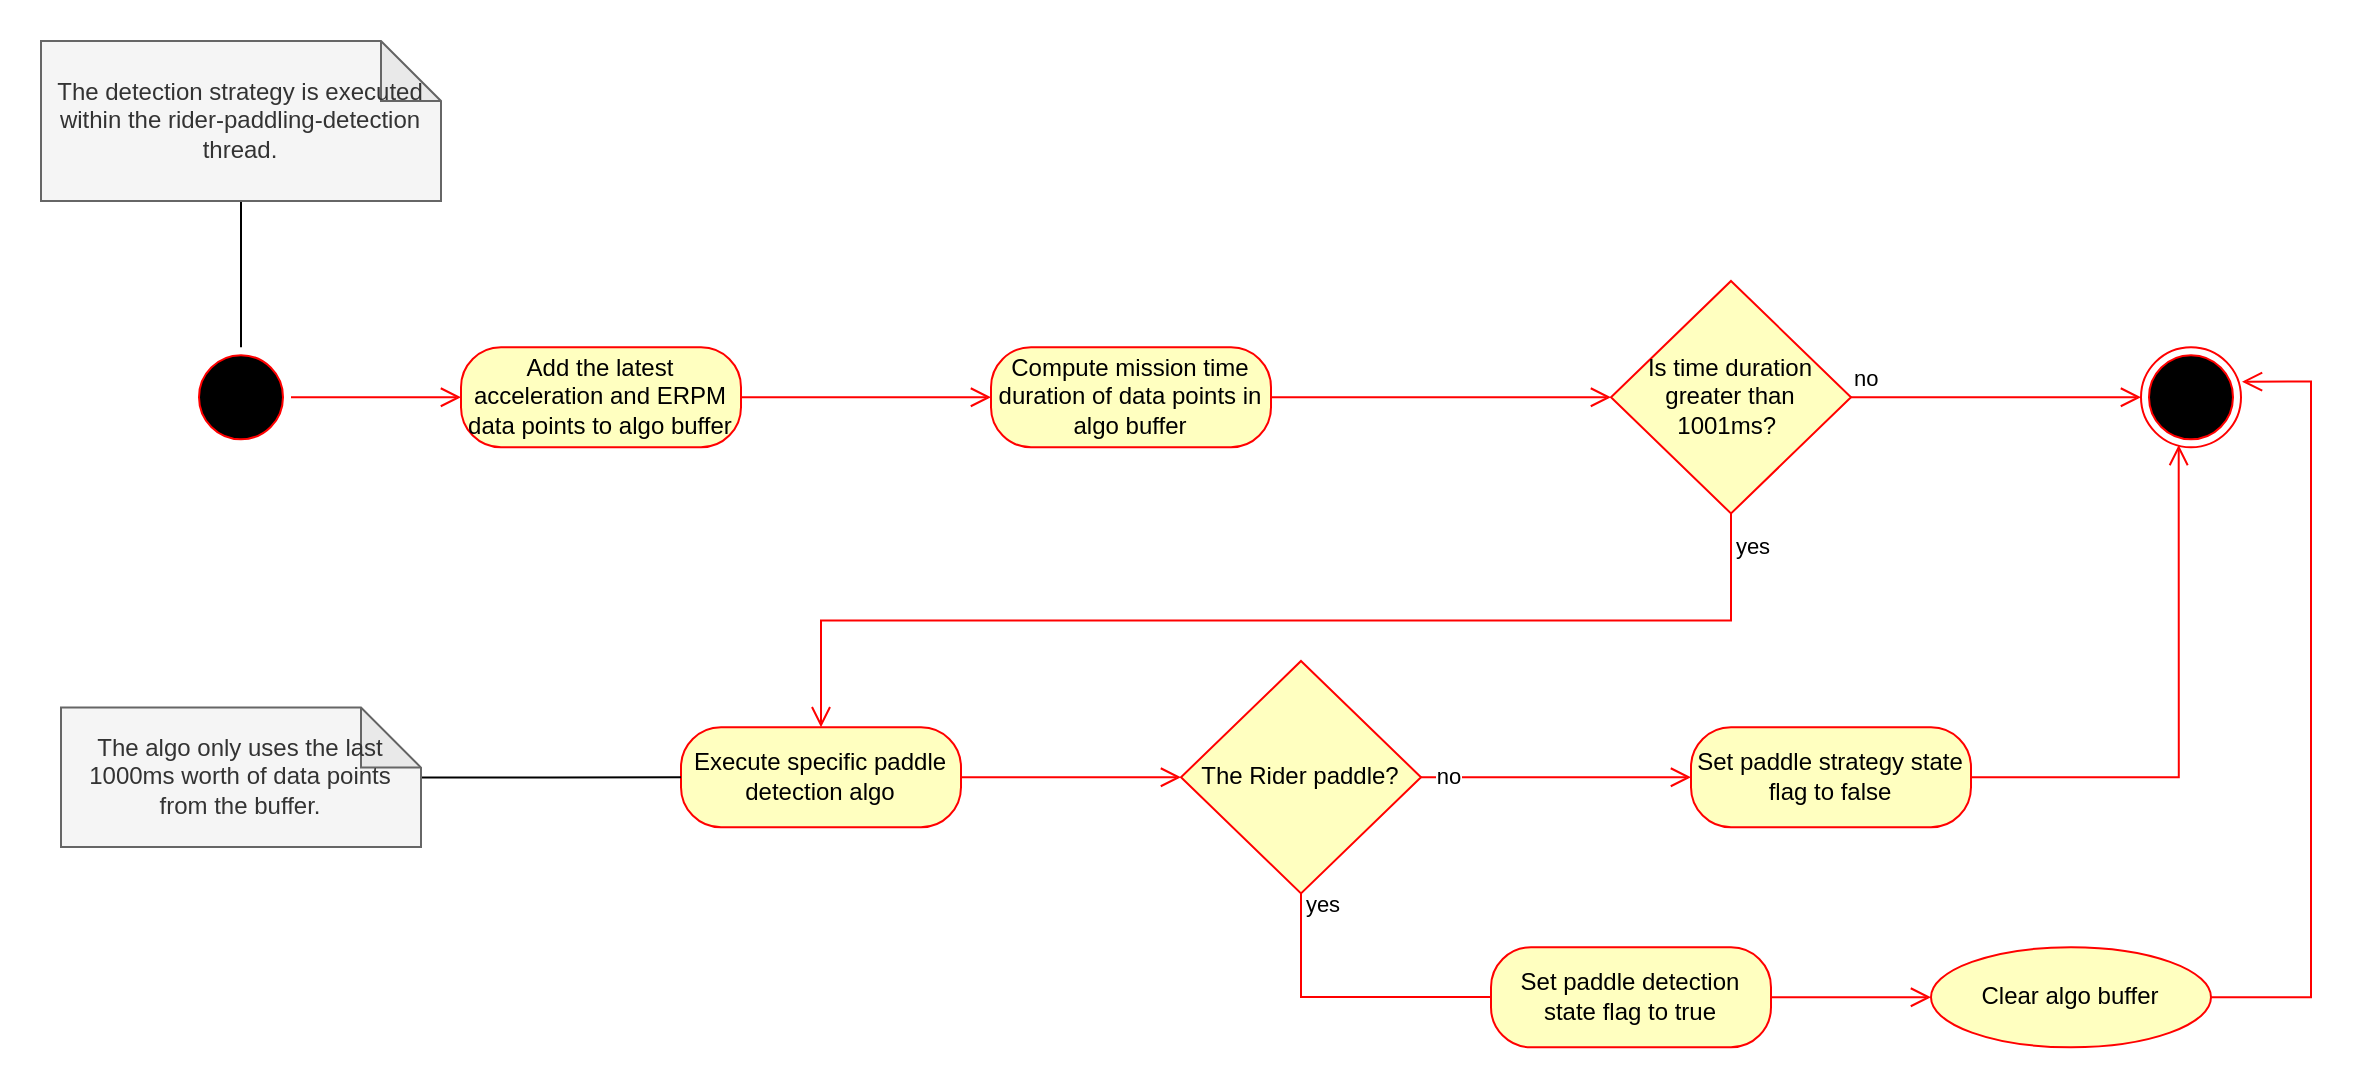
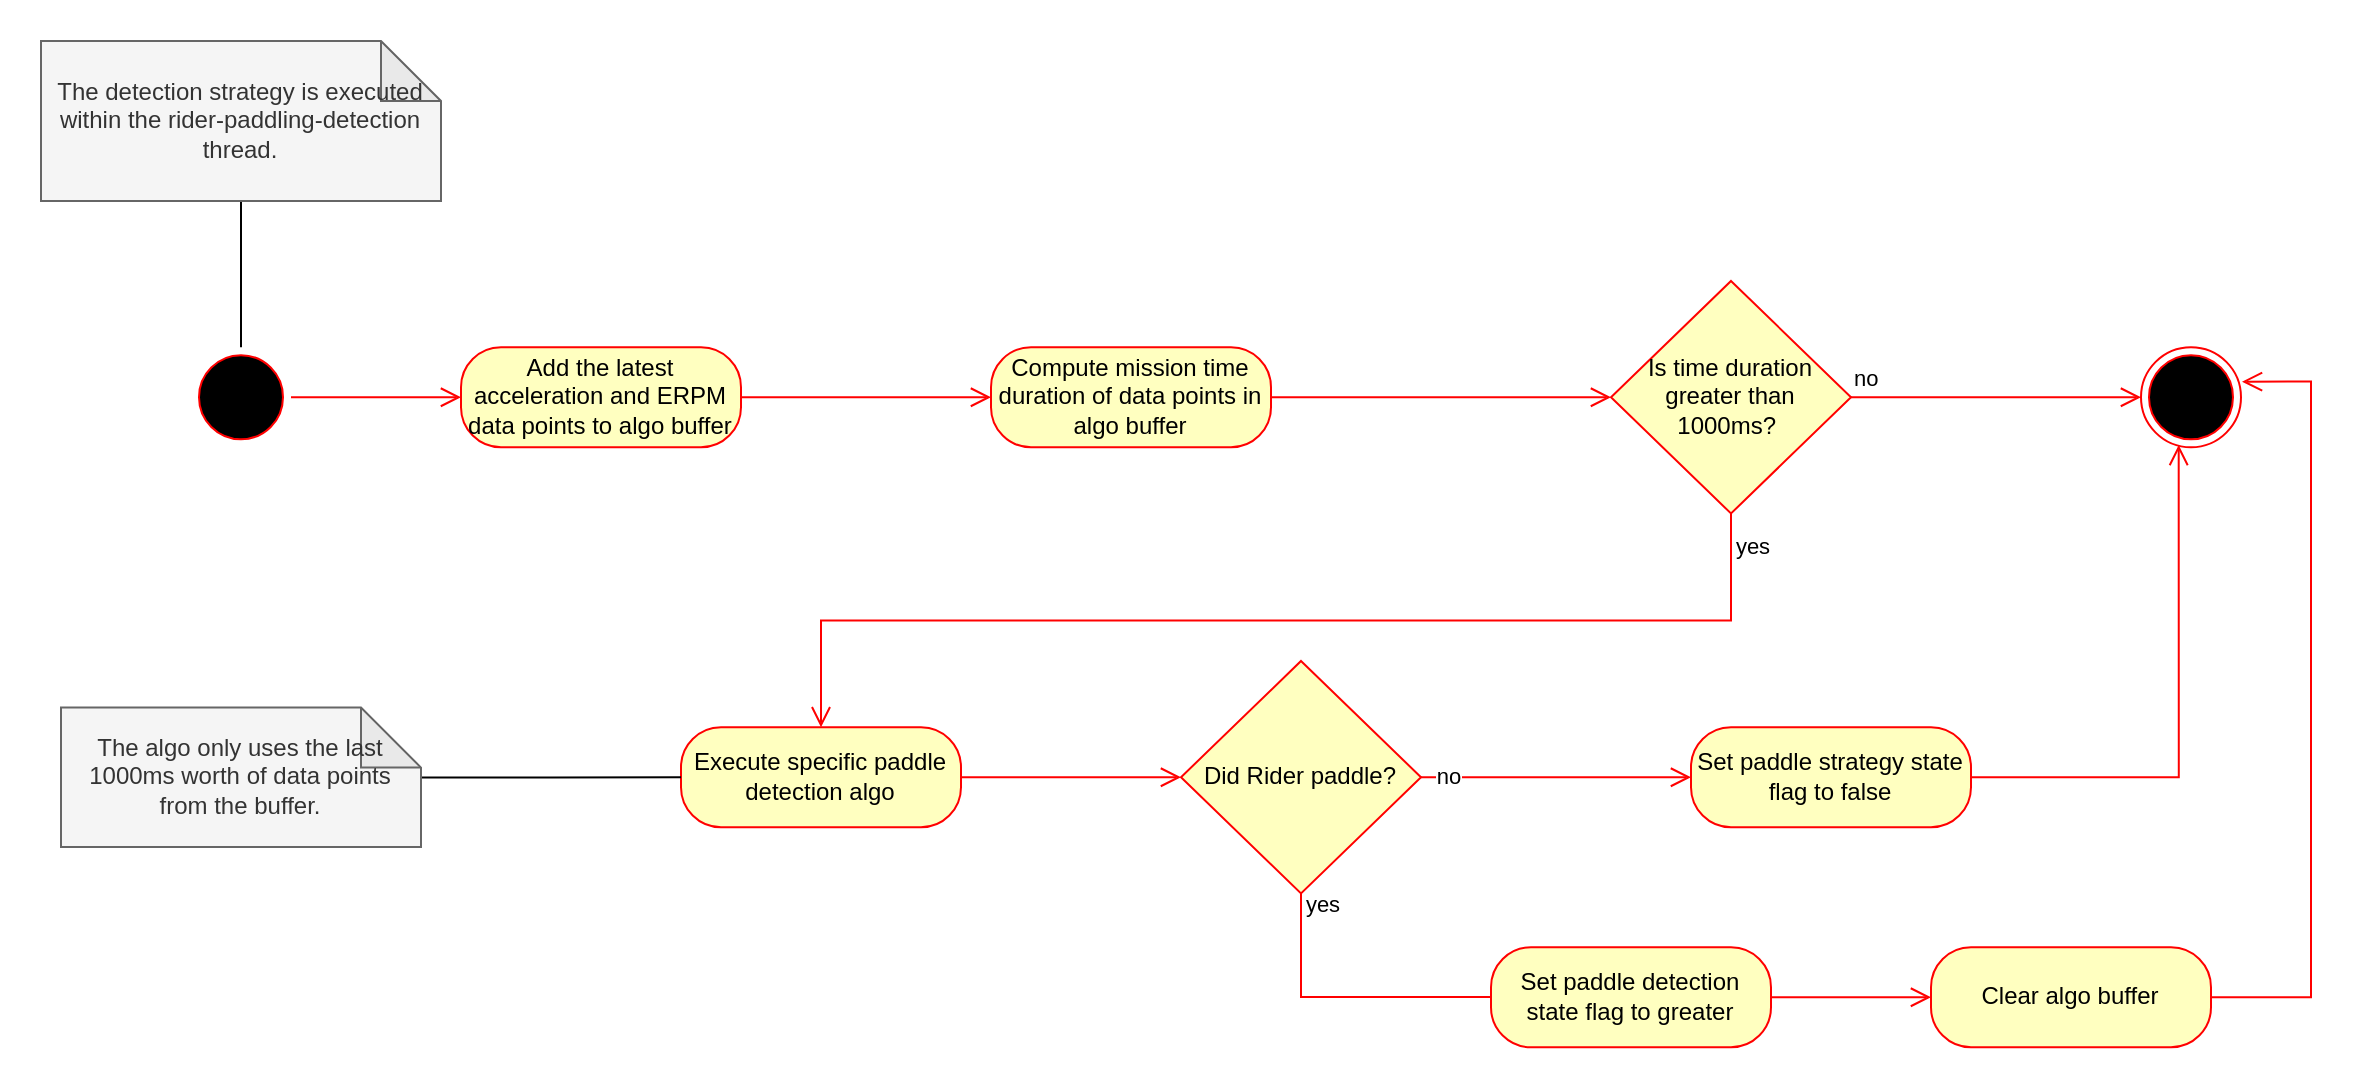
node "Is time duration greater than 1001ms?": label "Is time duration greater than 1001ms?" -> "Is time duration greater than 1000ms?"
node "The Rider paddle?": label "The Rider paddle?" -> "Did Rider paddle?"
node "Set paddle detection state flag to true": label "Set paddle detection state flag to true" -> "Set paddle detection state flag to greater"
node "Clear algo buffer": shape ellipse -> rounded rectangle
